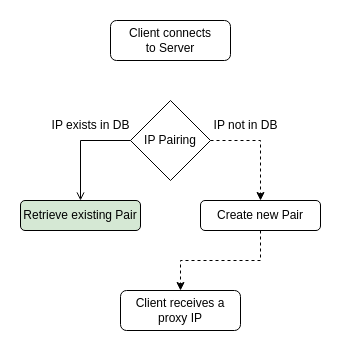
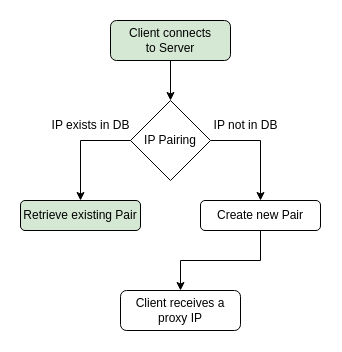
node "Client connects to Server": fillcolor #ffffff -> #d5e8d4
edge "Client connects to Server" -> "IP Pairing": added
edge "IP Pairing" -> "Create new Pair": style dashed -> solid
edge "IP Pairing" -> "Retrieve existing Pair": arrowhead open -> classic
edge "Create new Pair" -> "Client receives a proxy IP": style dashed -> solid
